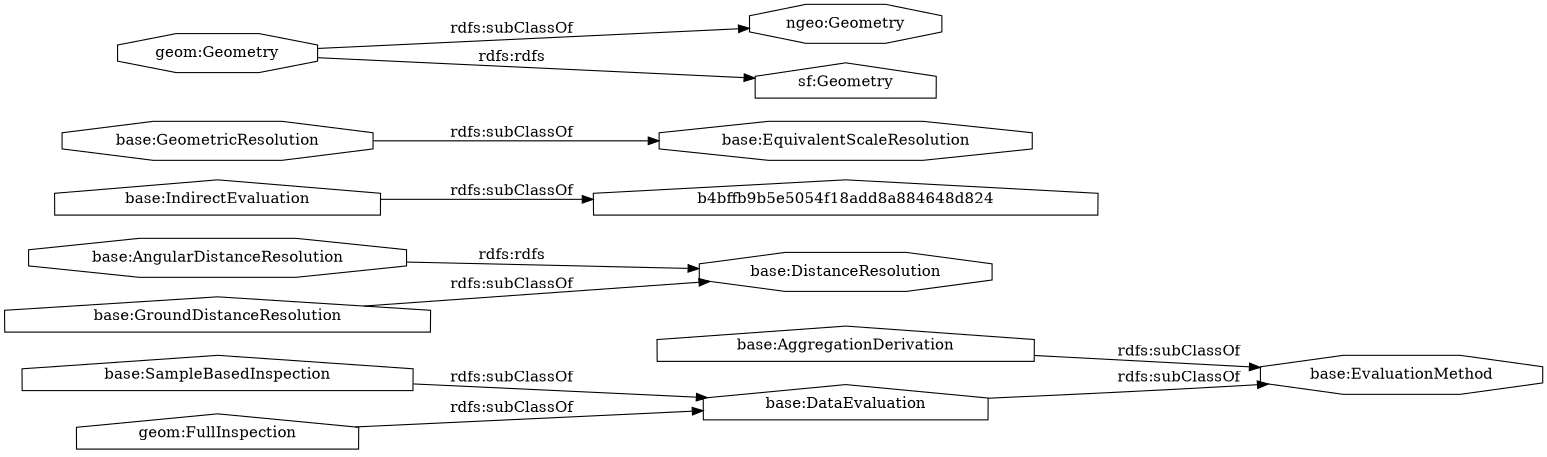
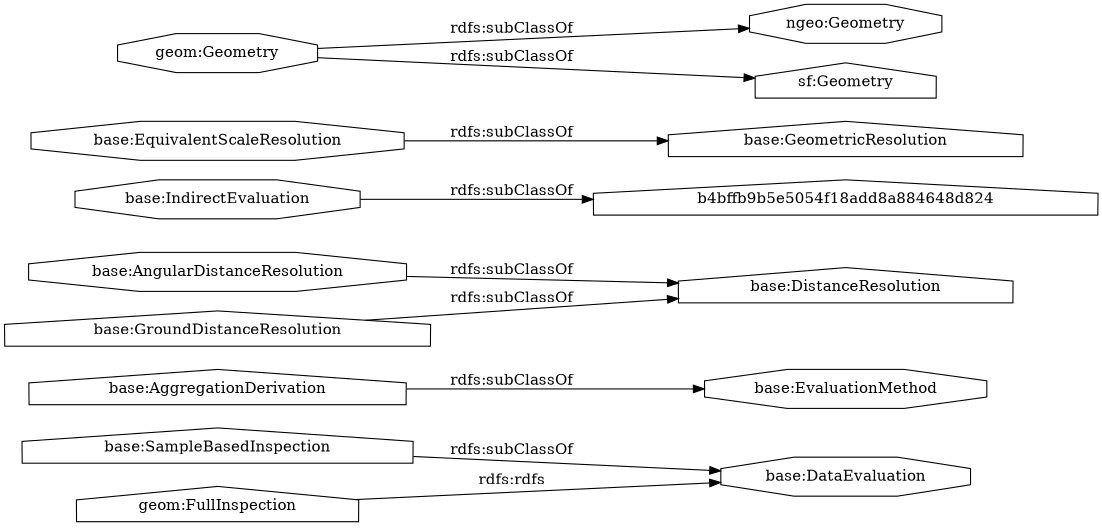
edge "geom:Geometry" -> "sf:Geometry": label "rdfs:rdfs" -> "rdfs:subClassOf"
node "base:GeometricResolution": shape octagon -> house
edge "base:GeometricResolution" -> "base:EquivalentScaleResolution": reversed
node "base:IndirectEvaluation": shape house -> octagon
edge "base:AngularDistanceResolution" -> "base:DistanceResolution": label "rdfs:rdfs" -> "rdfs:subClassOf"
node "base:DistanceResolution": shape octagon -> house
edge "base:DataEvaluation" -> "base:EvaluationMethod": removed, label "rdfs:subClassOf"
node "base:DataEvaluation": shape house -> octagon
edge "geom:FullInspection" -> "base:DataEvaluation": label "rdfs:subClassOf" -> "rdfs:rdfs"
